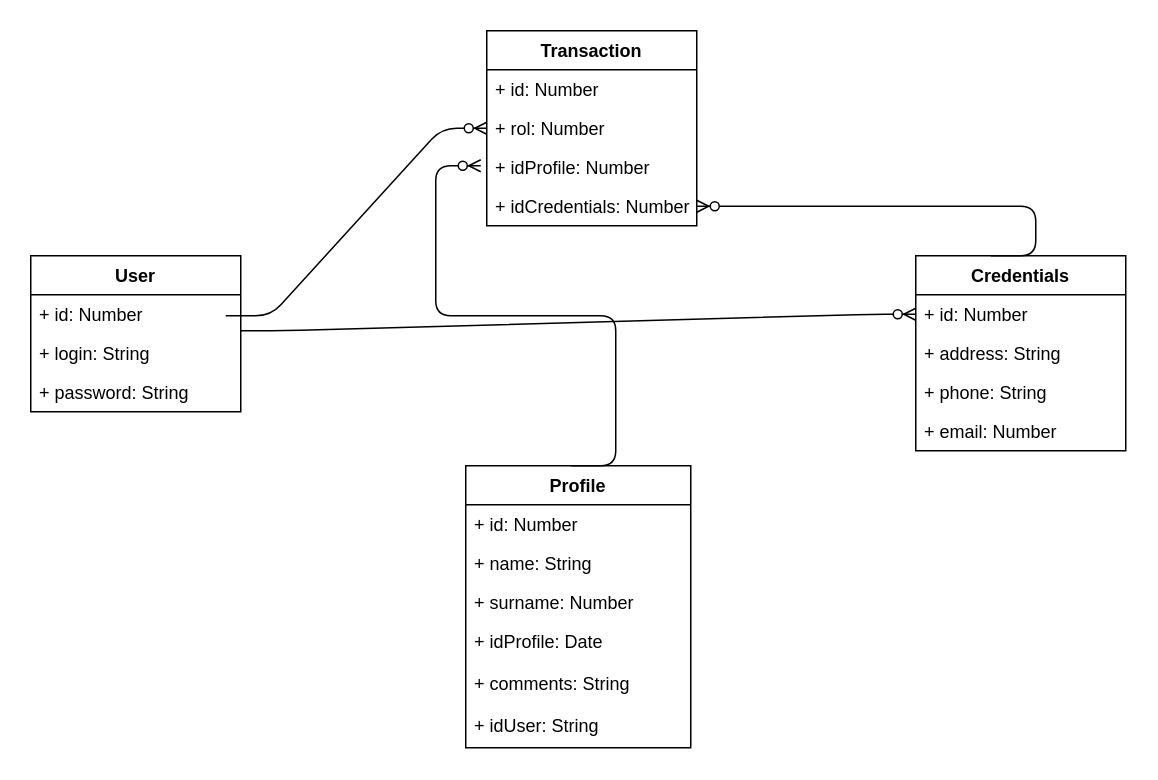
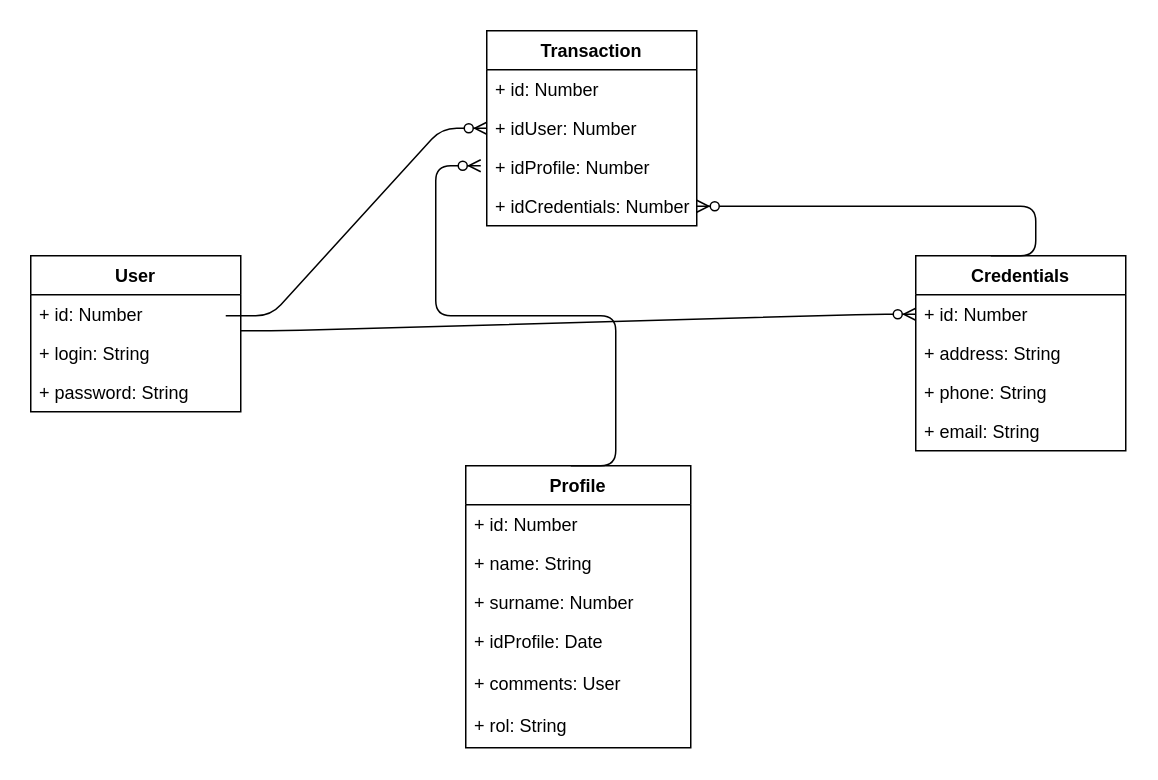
node "+ rol: Number": label "+ rol: Number" -> "+ idUser: Number"
node "+ email: Number": label "+ email: Number" -> "+ email: String"
node "+ comments: String": label "+ comments: String" -> "+ comments: User"
node "+ idUser: String": label "+ idUser: String" -> "+ rol: String"
